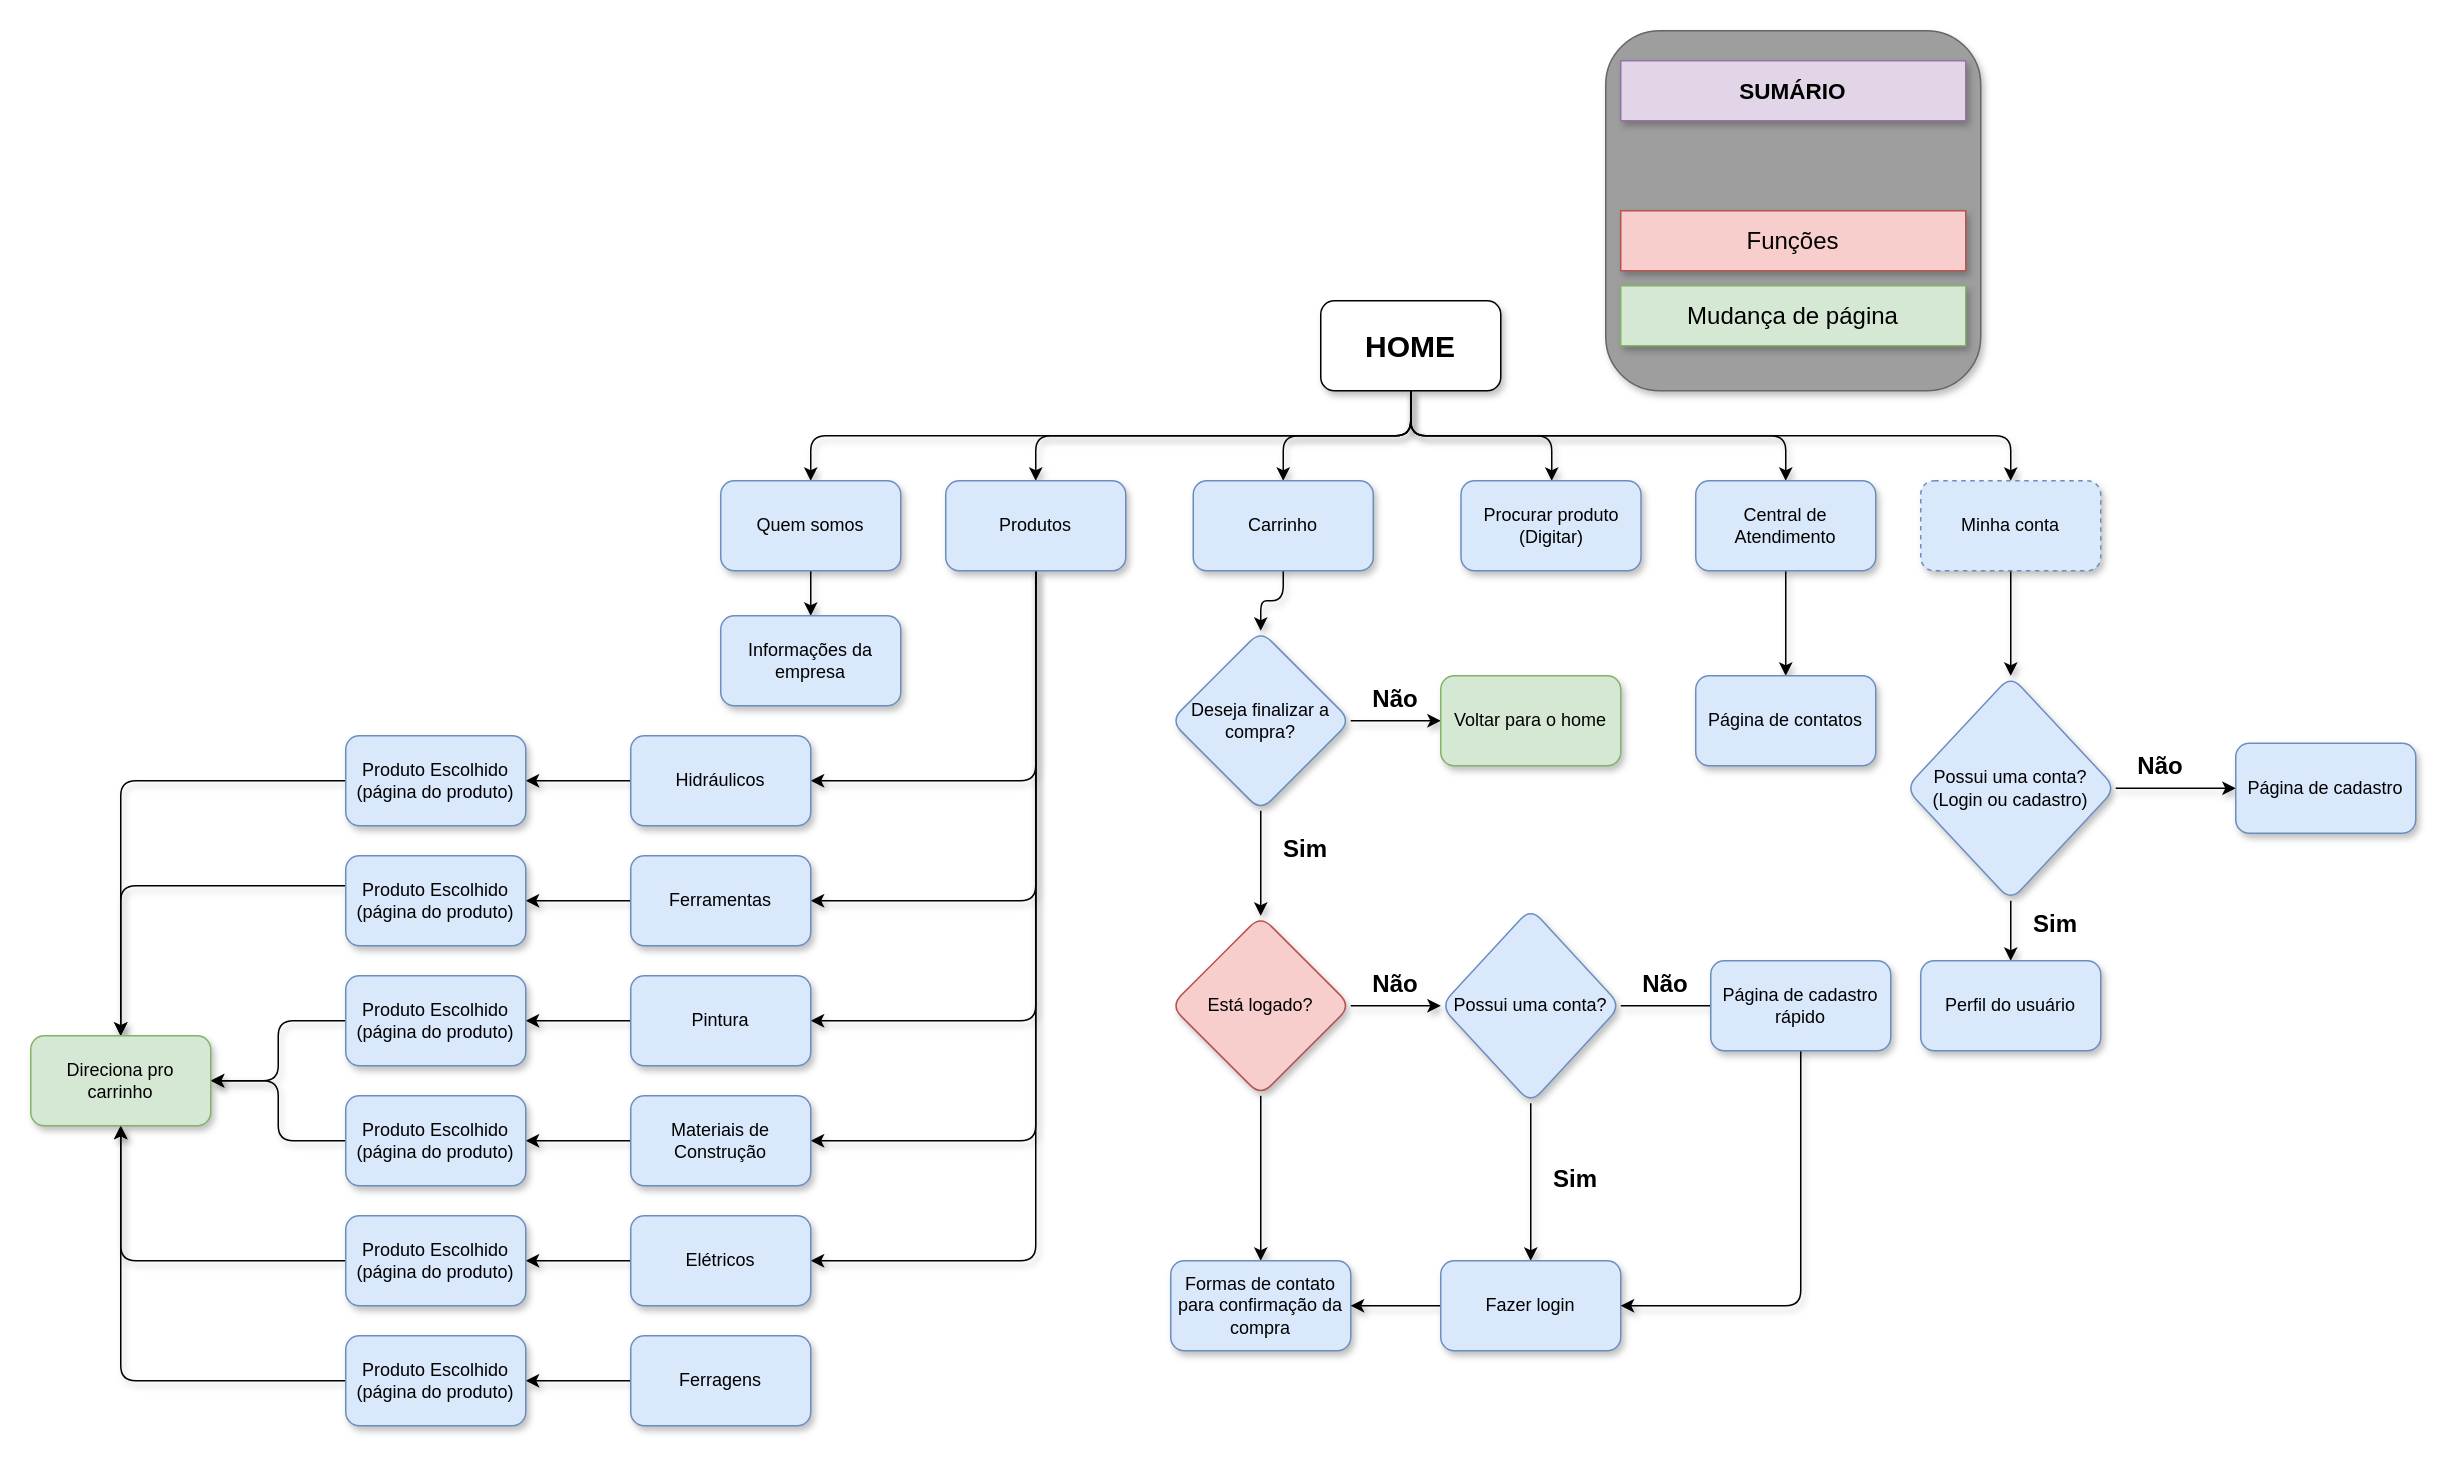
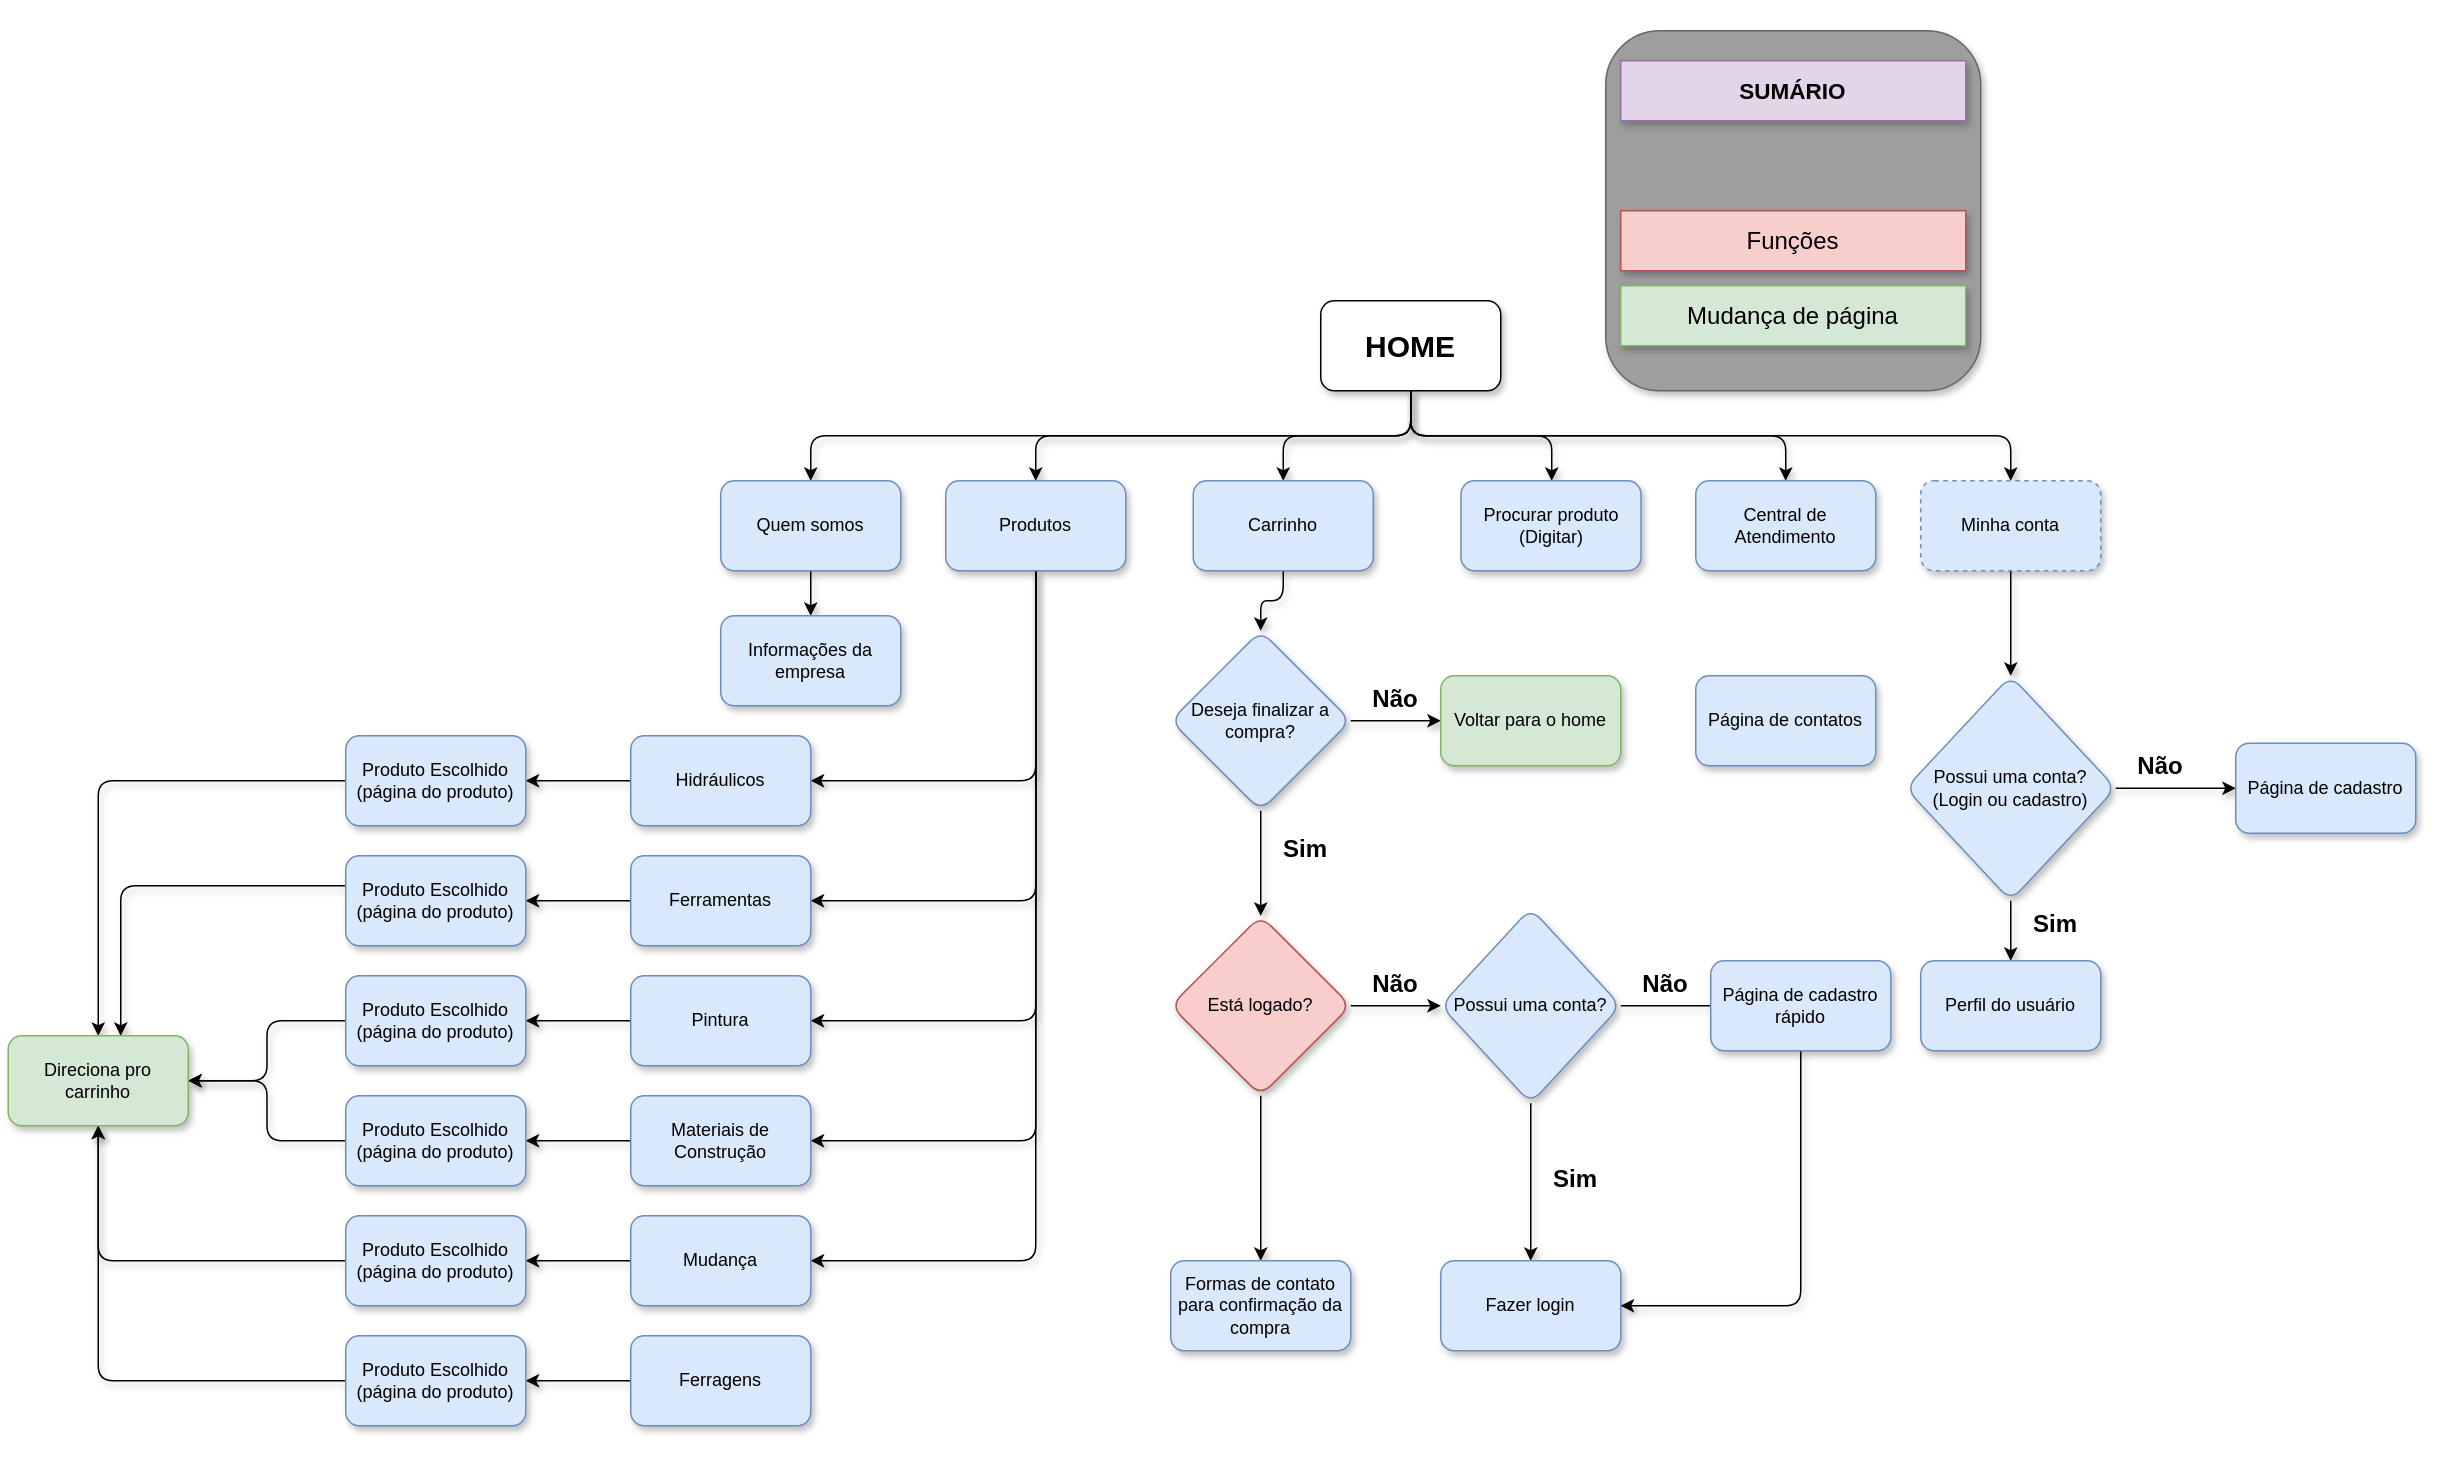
edge "Central de Atendimento" -> "Página de contatos": removed
node "Direciona pro carrinho": moved (121, 1081) -> (98, 1081)
node "Elétricos": label "Elétricos" -> "Mudança"
edge "Fazer login" -> "Formas de contato para confirmação da compra": removed
